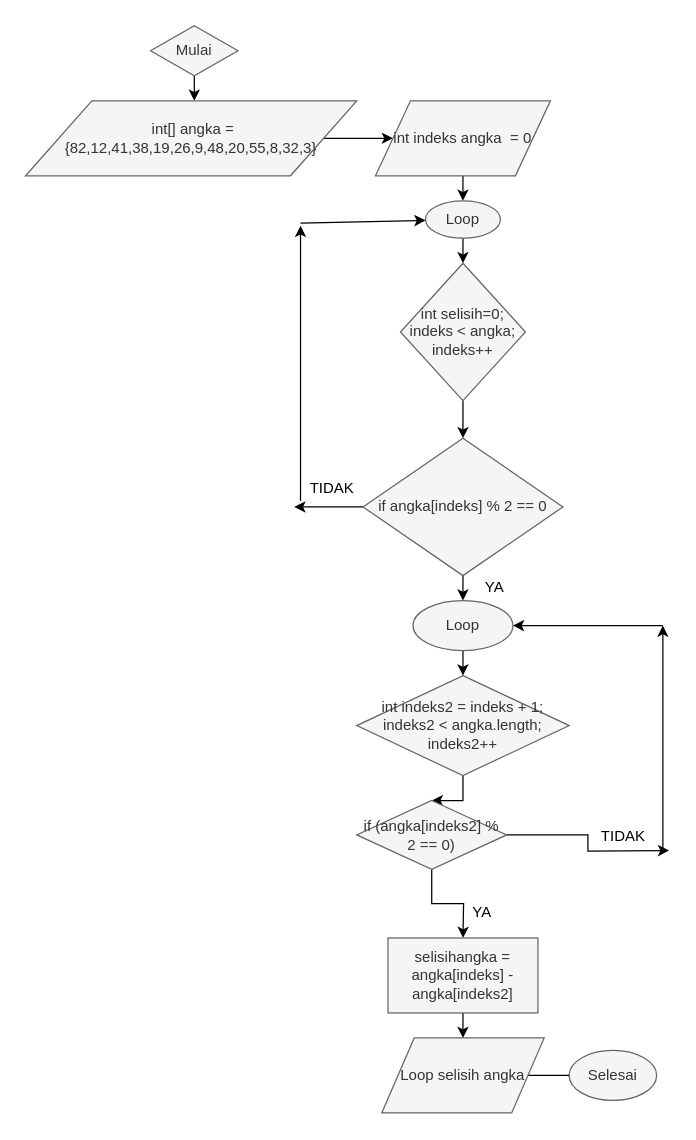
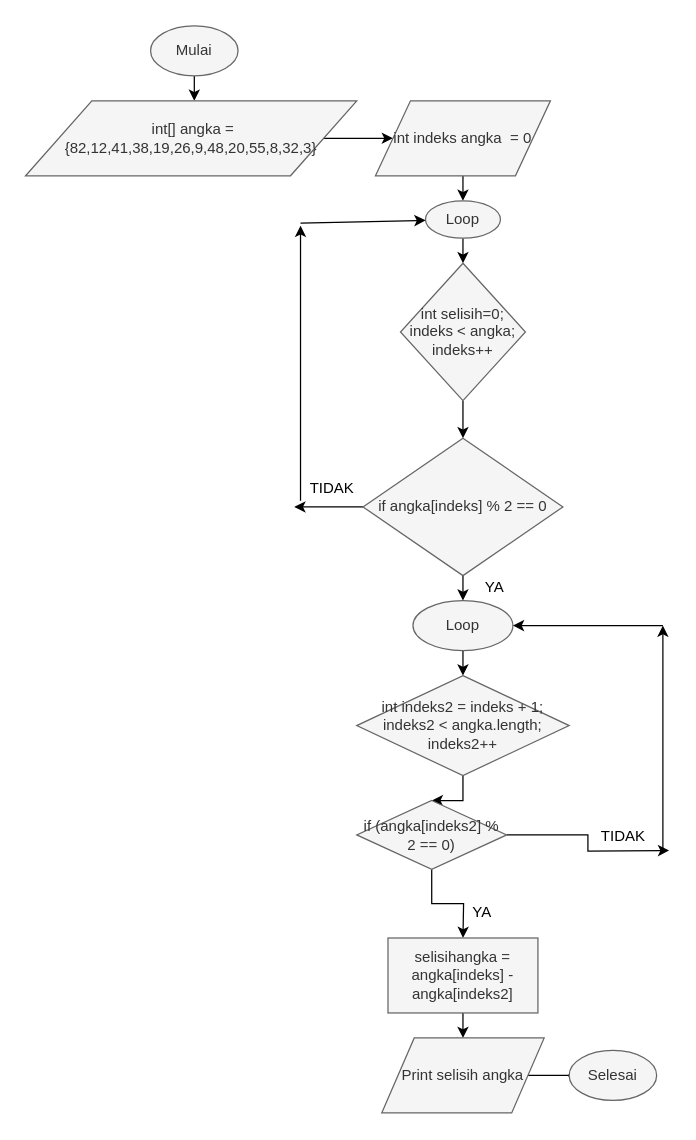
node "Mulai": shape diamond -> ellipse
node "Loop selisih angka": label "Loop selisih angka" -> "Print selisih angka"
